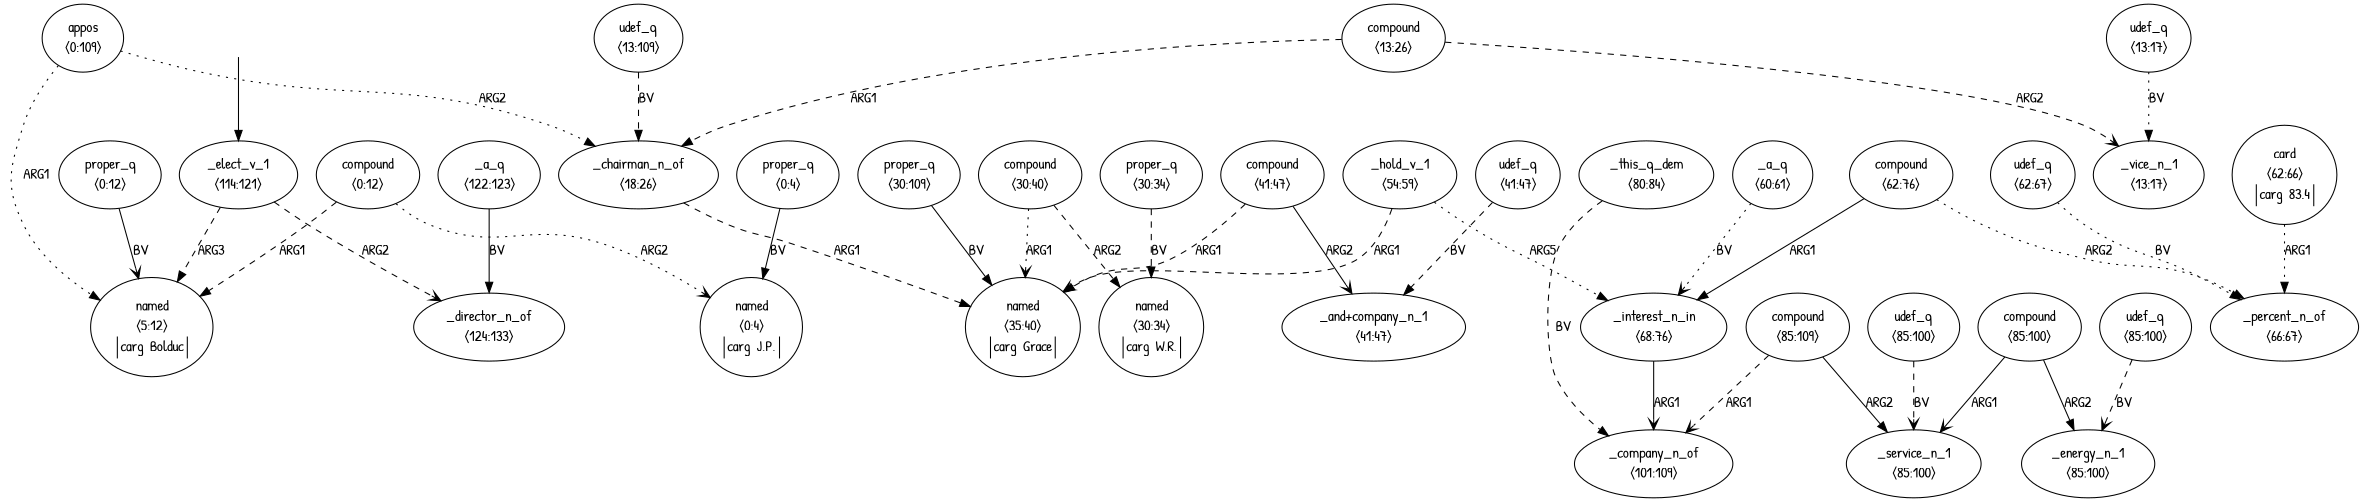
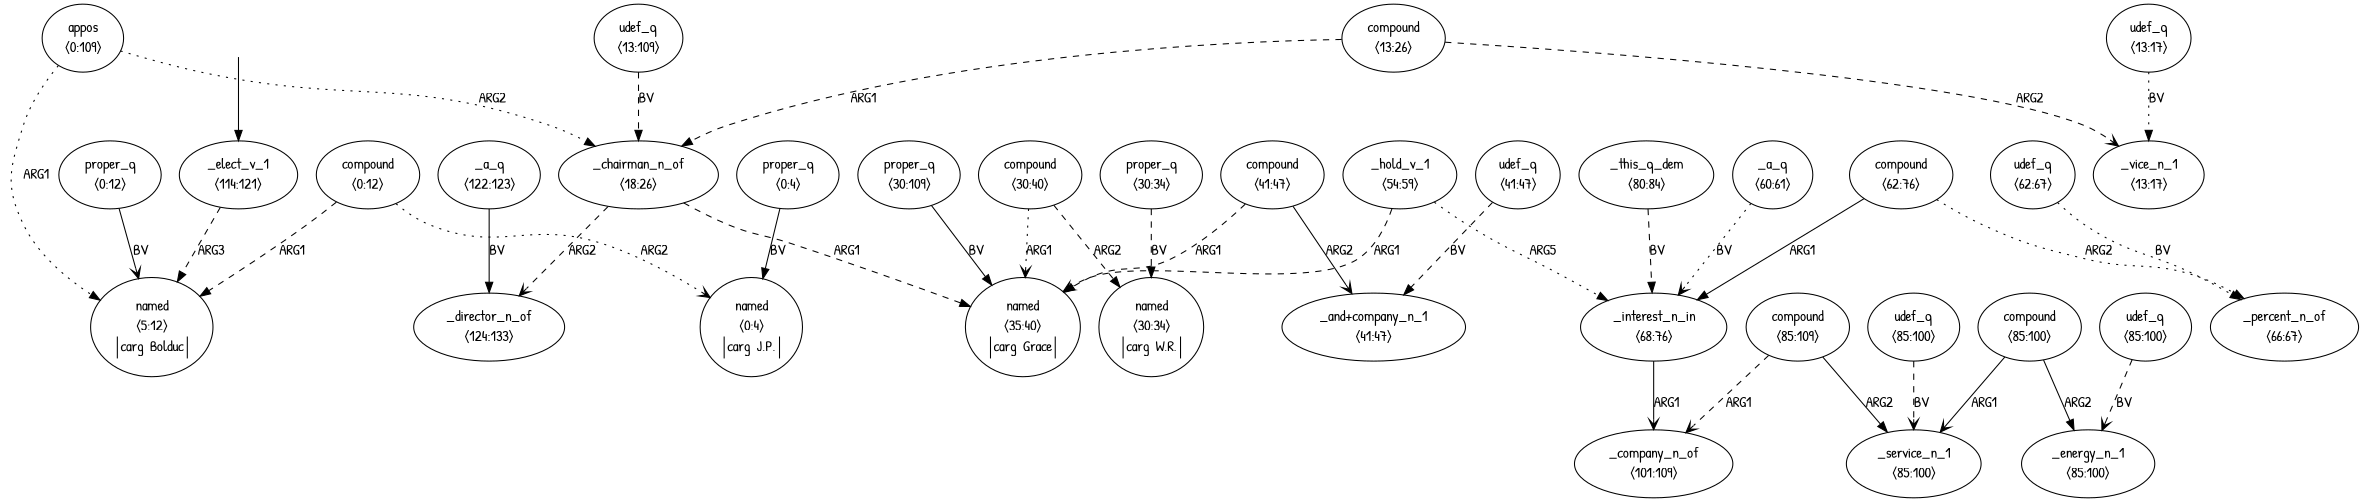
node "card": removed
edge "_elect_v_1" -> "_director_n_of": now "_chairman_n_of" -> "_director_n_of"
edge "_this_q_dem" -> "_company_n_of": now "_this_q_dem" -> "_interest_n_in"
